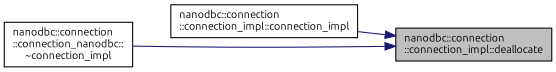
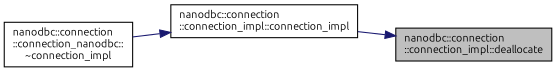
edge "nanodbc::connection ::connection_nanodbc:: ~connection_impl" -> "nanodbc::connection ::connection_impl::deallocate": now "nanodbc::connection ::connection_nanodbc:: ~connection_impl" -> "nanodbc::connection ::connection_impl::connection_impl"
